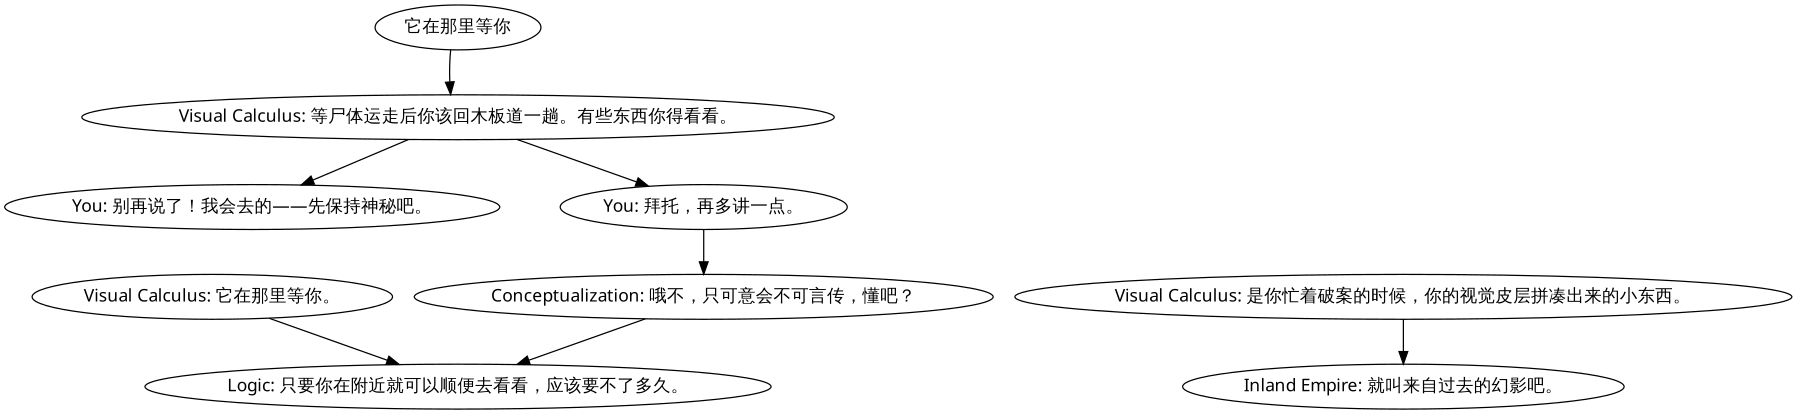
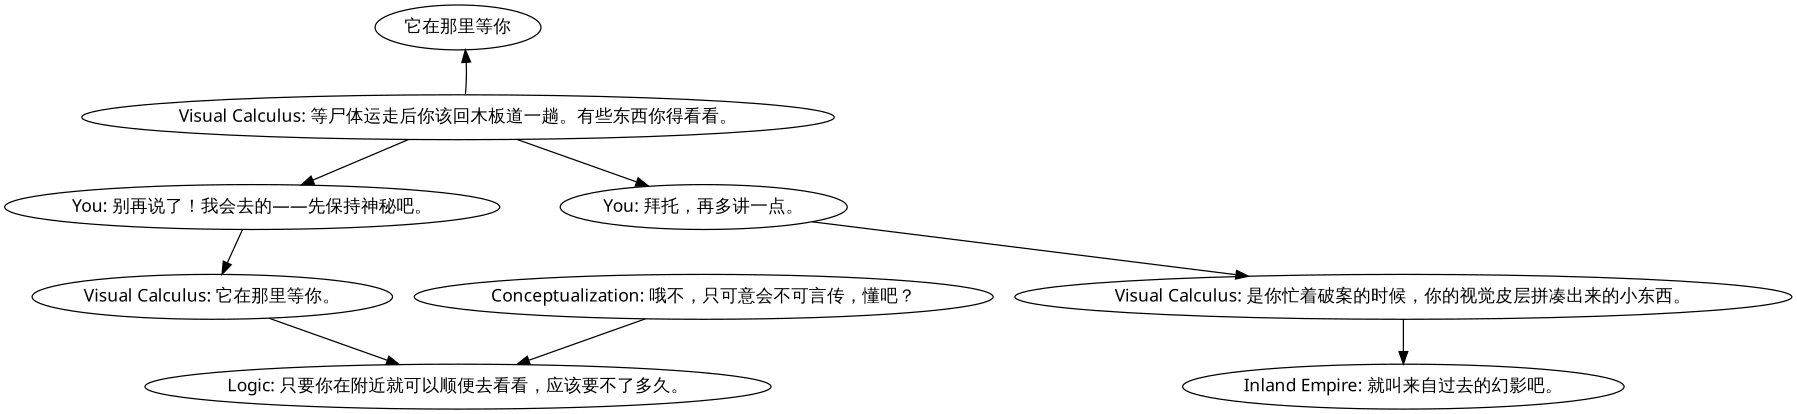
edge "它在那里等你" -> "Visual Calculus: 等尸体运走后你该回木板道一趟。有些东西你得看看。": reversed
edge "You: 别再说了！我会去的——先保持神秘吧。" -> "Visual Calculus: 它在那里等你。": added
edge "You: 拜托，再多讲一点。" -> "Conceptualization: 哦不，只可意会不可言传，懂吧？": now "You: 拜托，再多讲一点。" -> "Visual Calculus: 是你忙着破案的时候，你的视觉皮层拼凑出来的小东西。"
